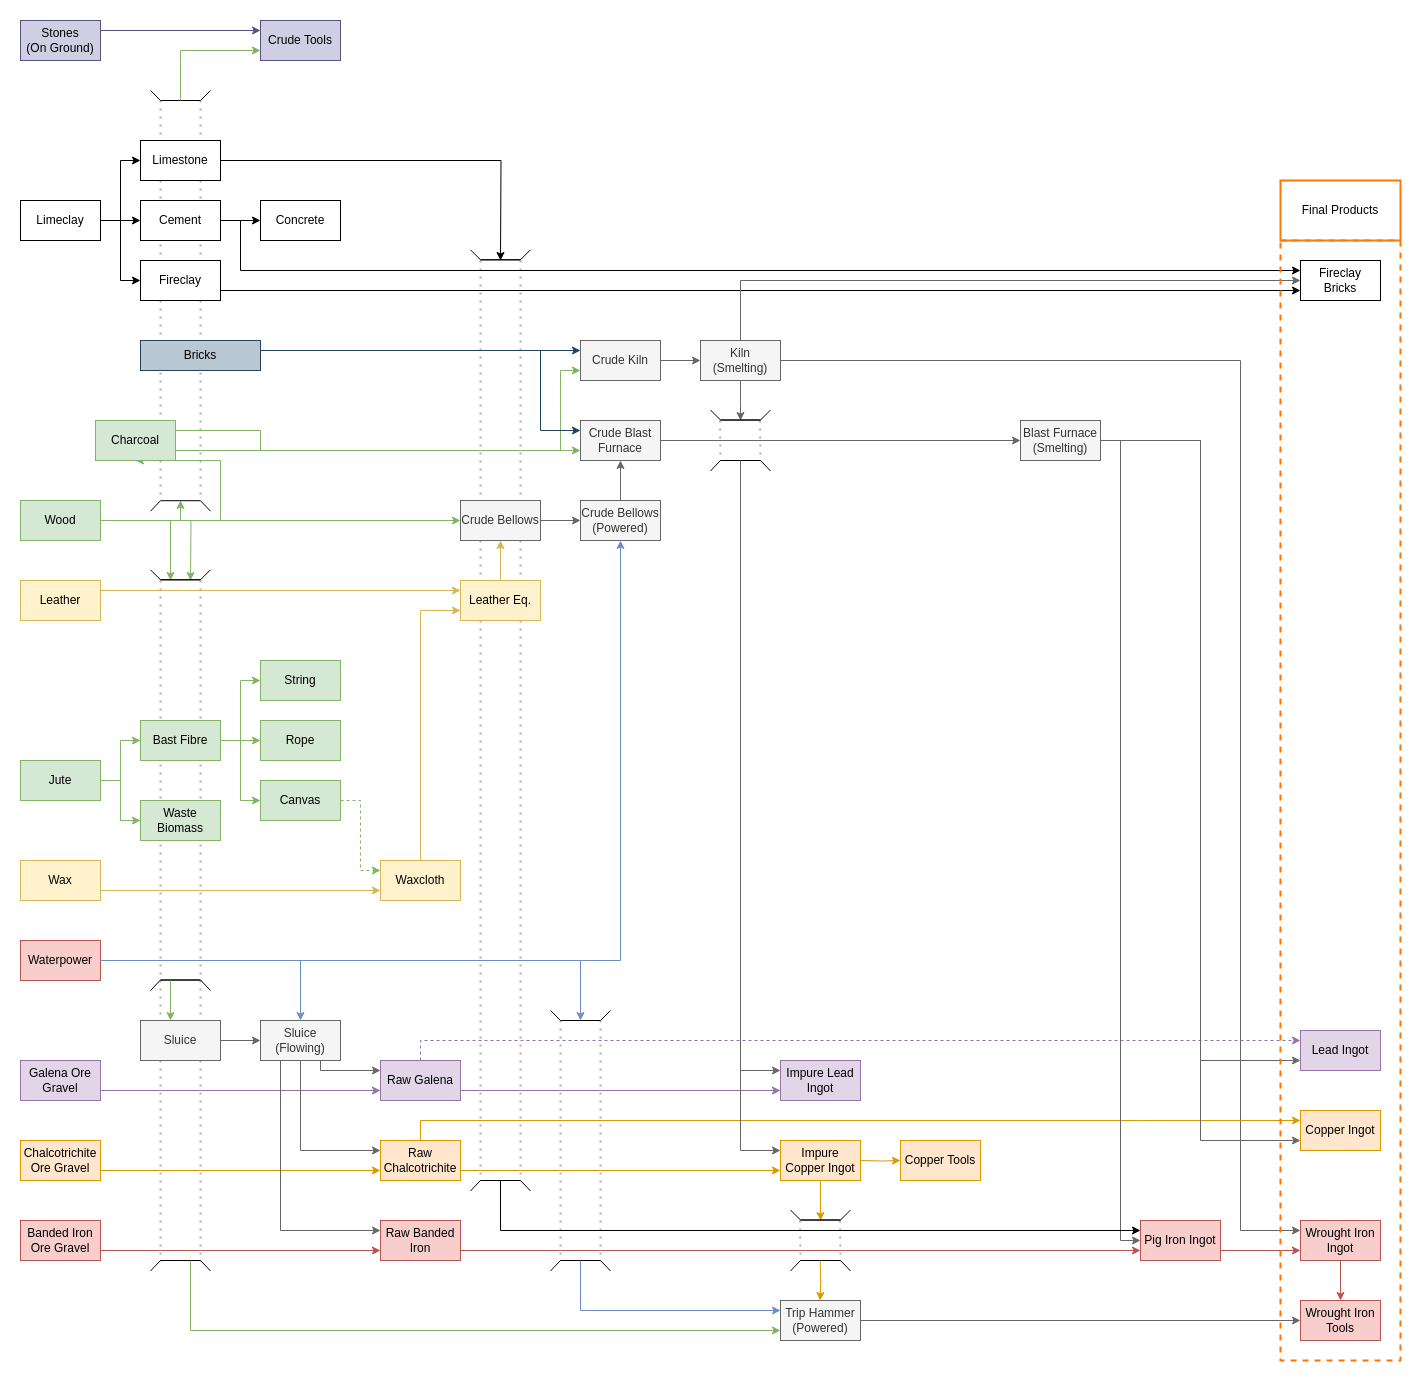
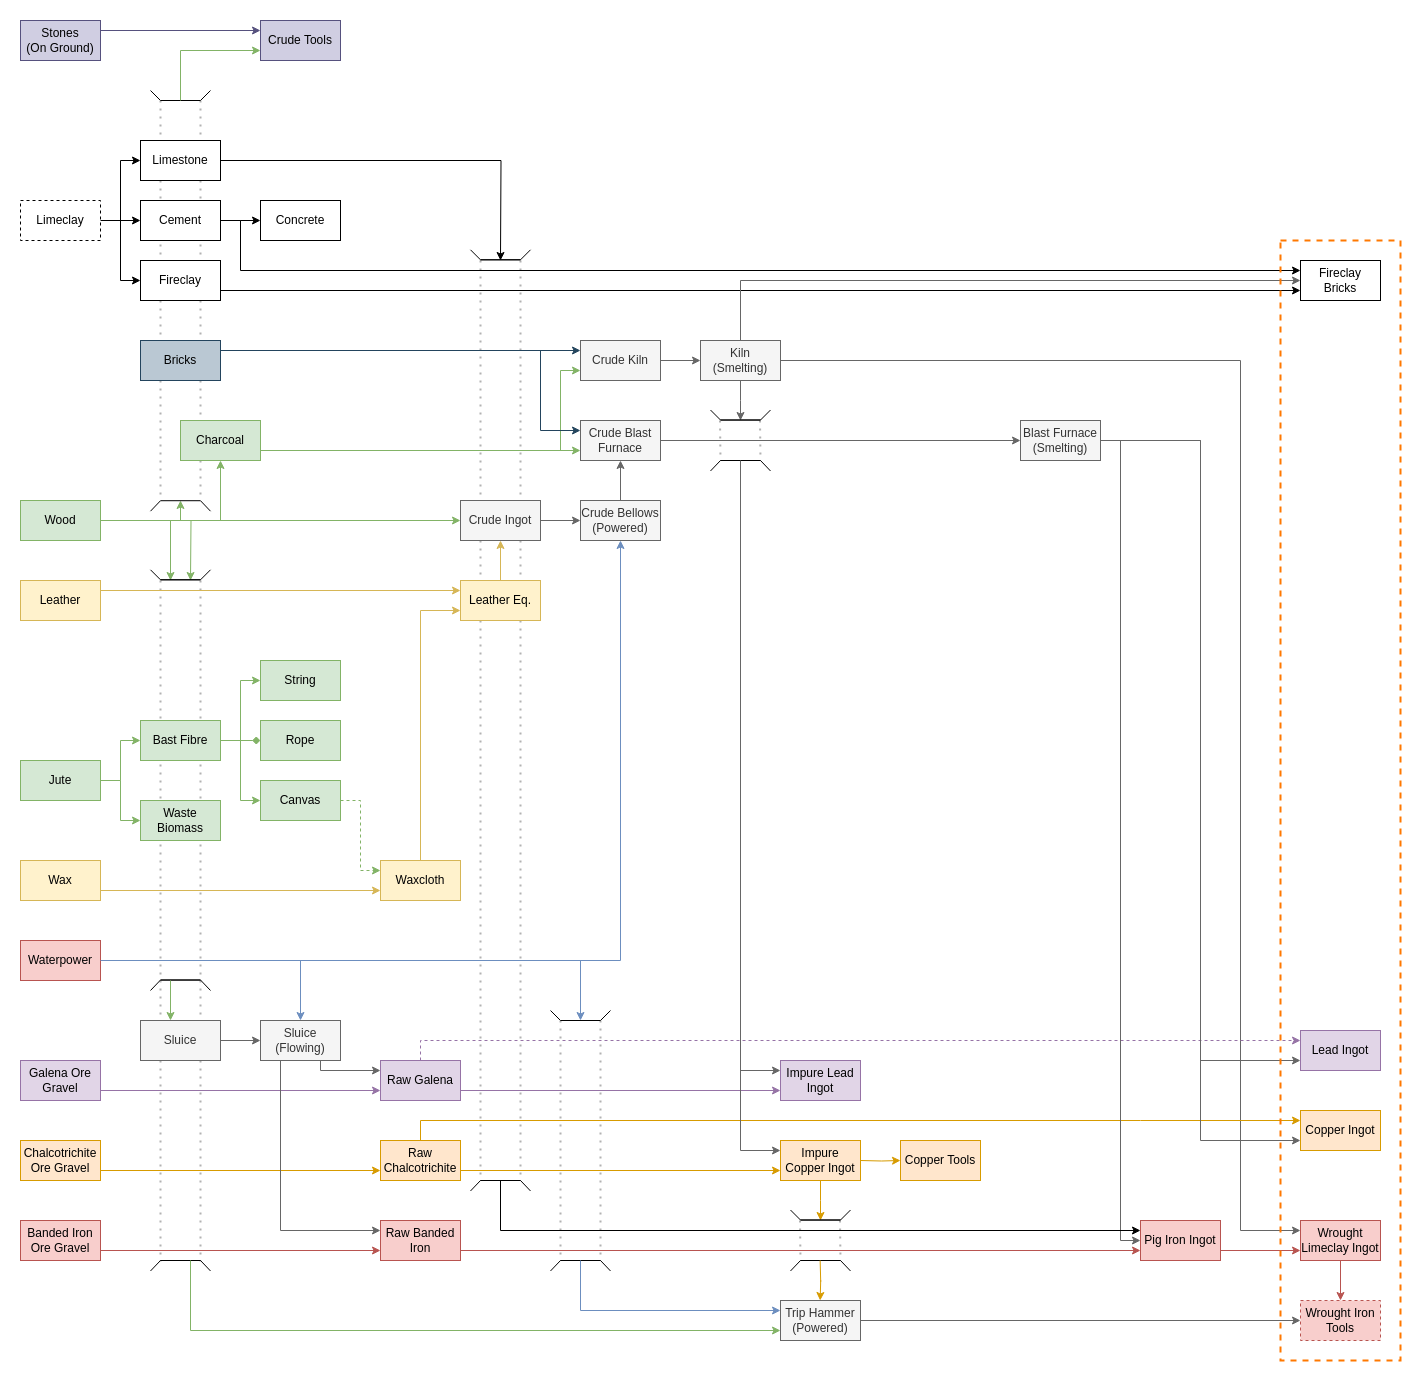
node "Final Products": removed
node "Limeclay": style solid -> dashed
node "Bricks": size 120x30 -> 80x40
node "Charcoal": moved (136, 441) -> (221, 441)
node "Crude Bellows": label "Crude Bellows" -> "Crude Ingot"
edge "Bast Fibre" -> "Rope": arrowhead classic -> diamond
edge "Sluice (Flowing)" -> "Raw Chalcotrichite": removed
node "Wrought Iron Ingot": label "Wrought Iron Ingot" -> "Wrought Limeclay Ingot"
node "Wrought Iron Tools": style solid -> dashed
